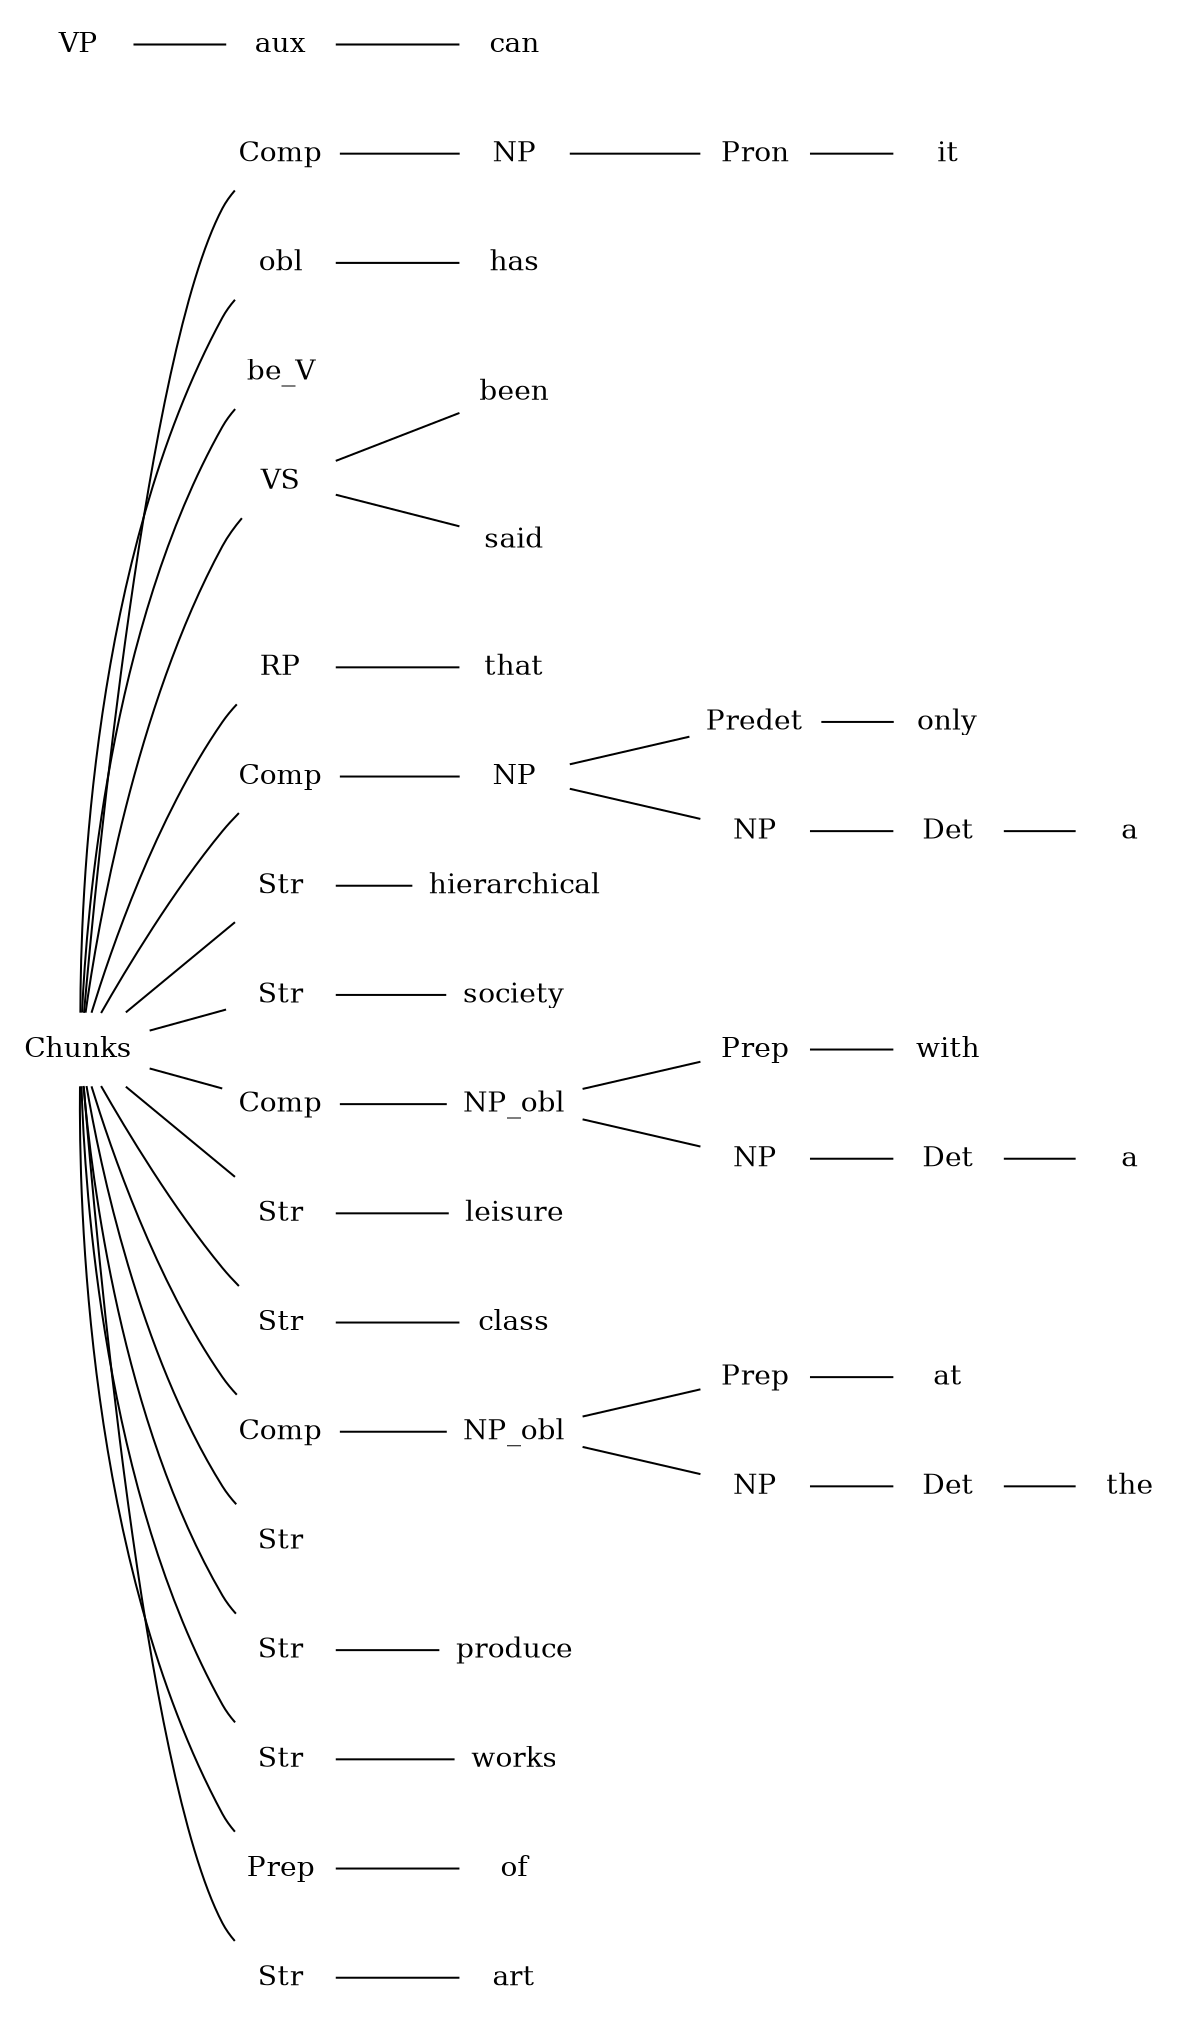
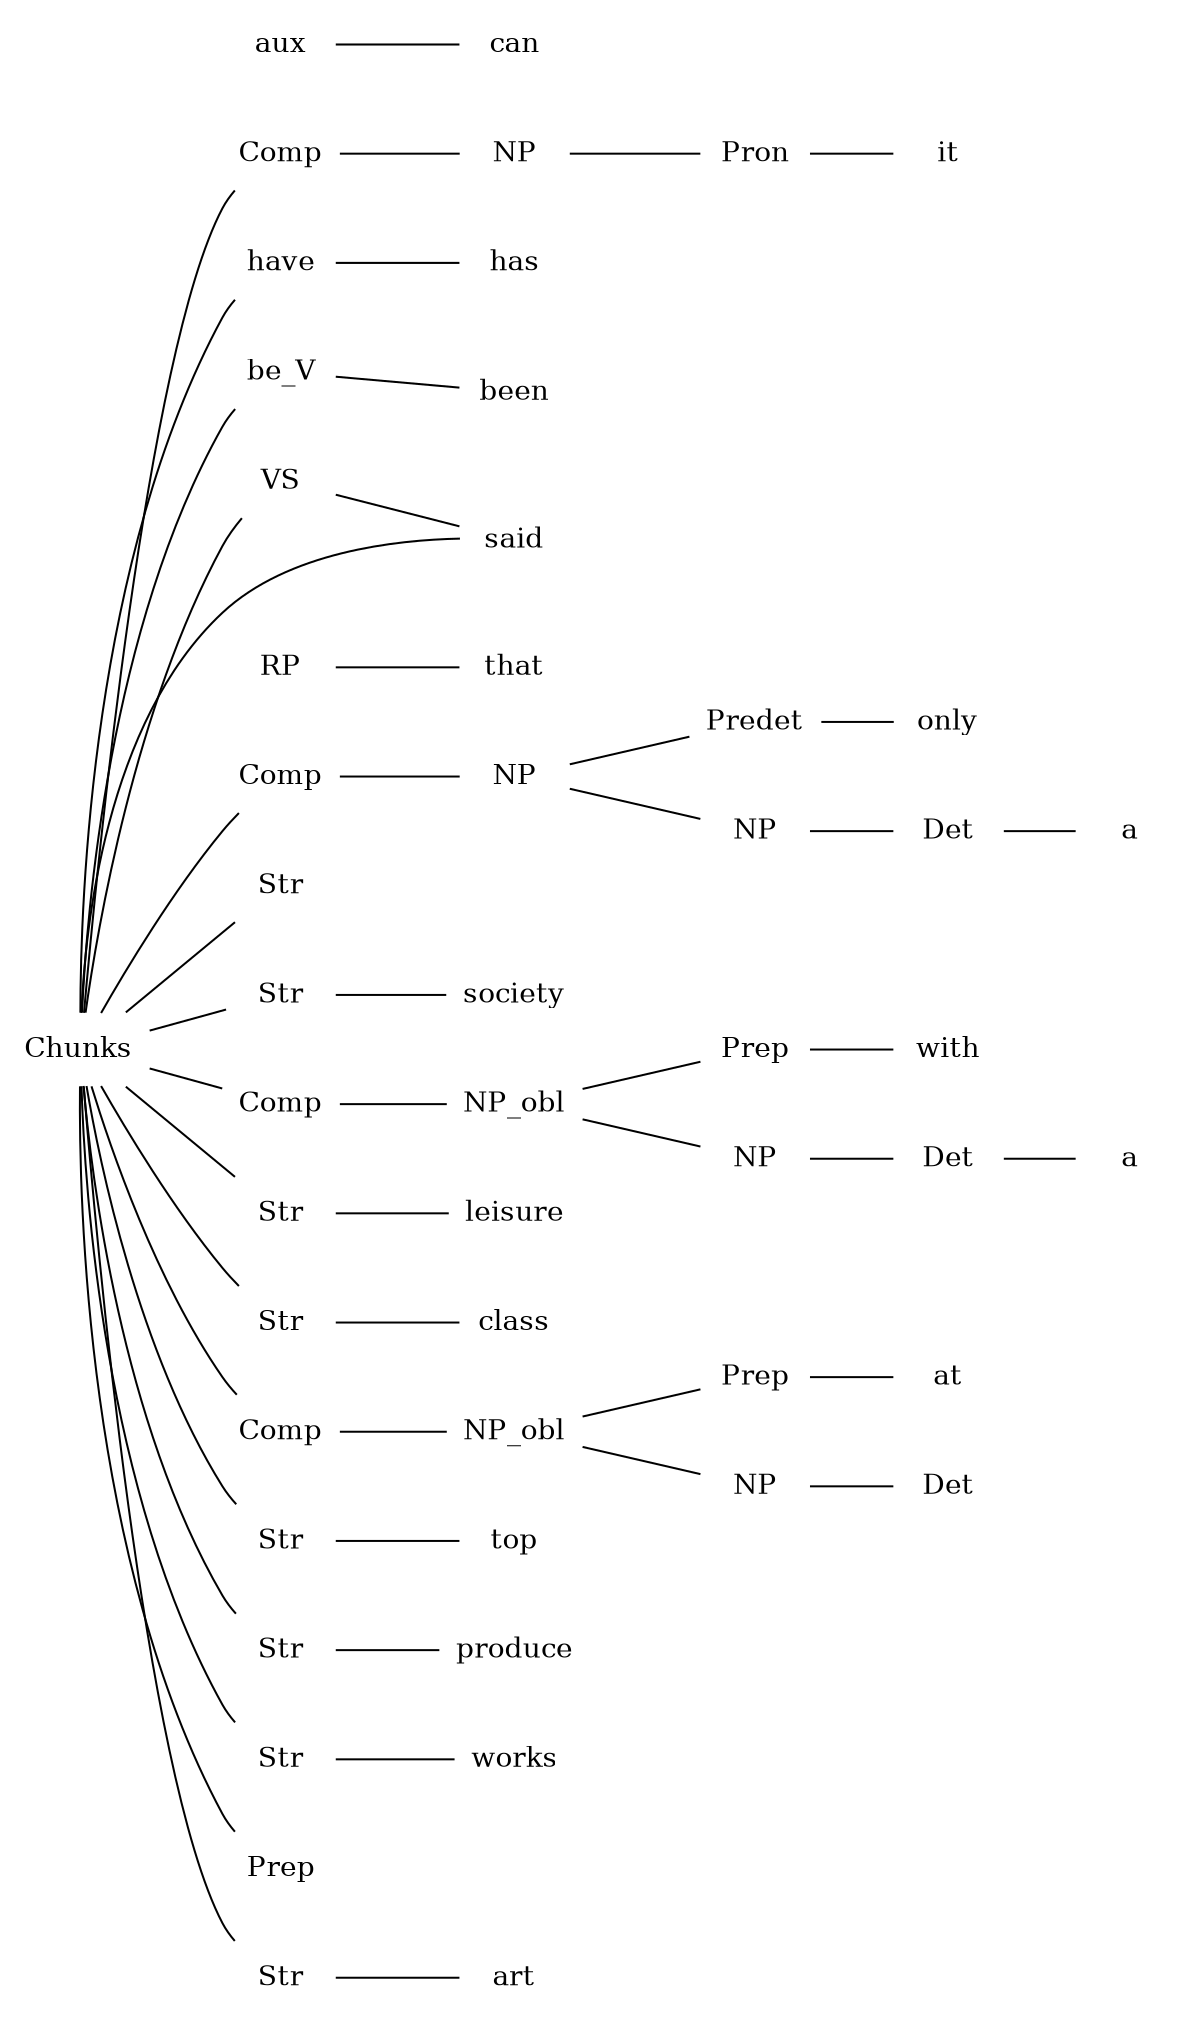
node "VP": removed
node "obl": label "obl" -> "have"
edge "been" -- "VS": now "been" -- "be_V"
edge "RP" -- "Chunks": now "said" -- "Chunks"
node "hierarchical": removed
node "the": removed
node "top": added
node "of": removed
